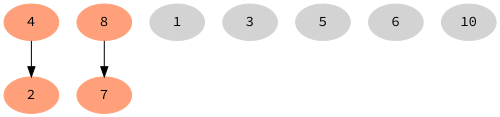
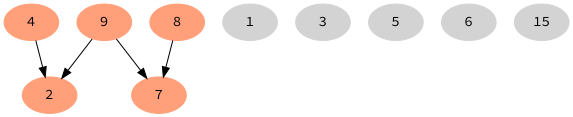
node "9": added
node "10": label "10" -> "15"
